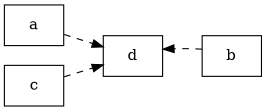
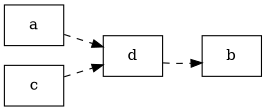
edge "b" -> "d": reversed
